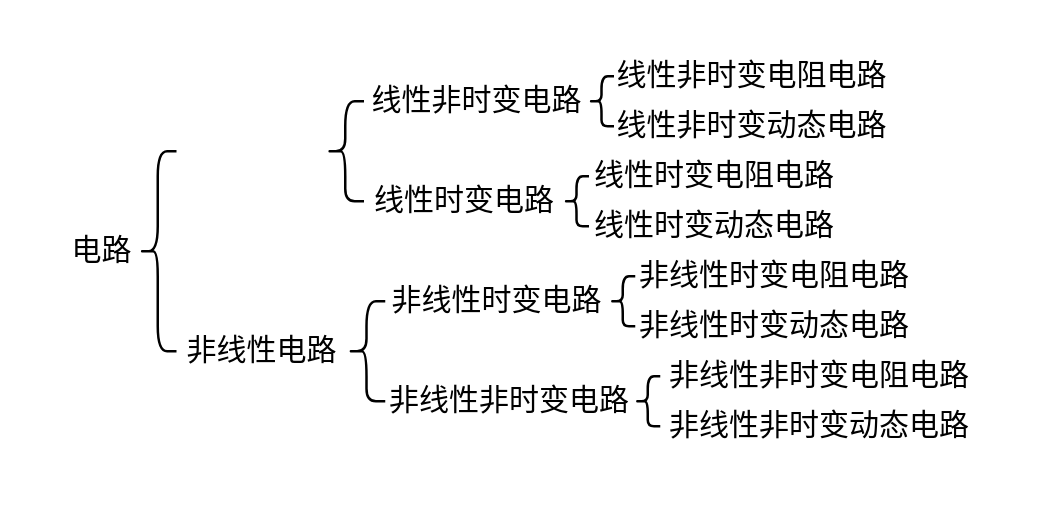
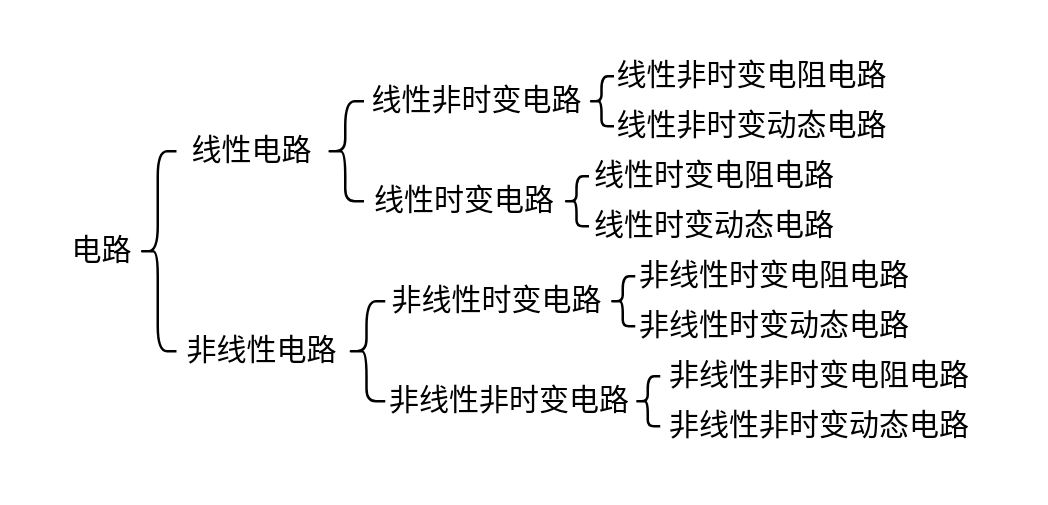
node "线性电路": added
